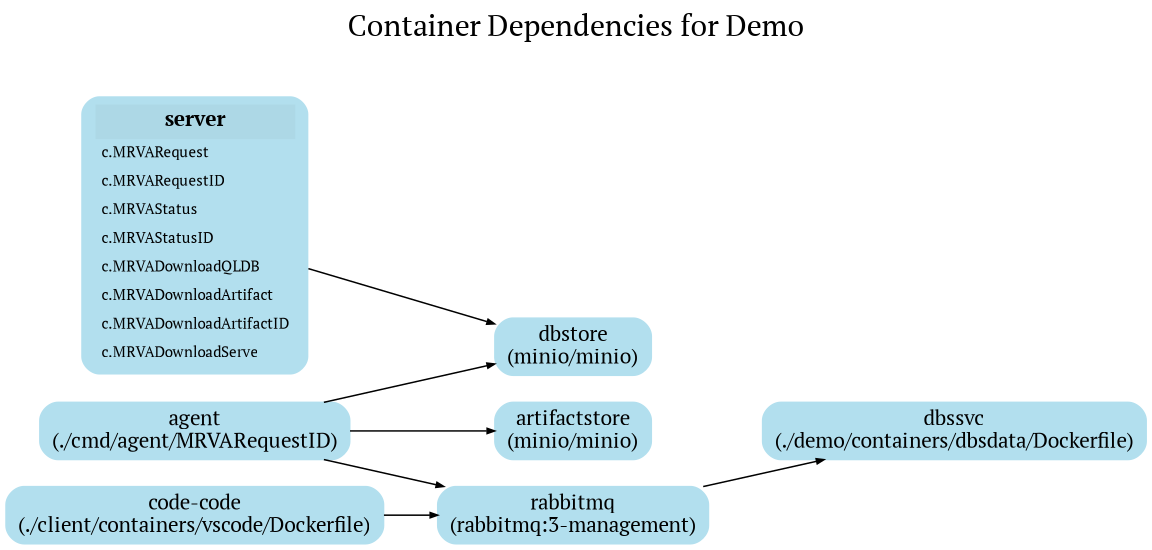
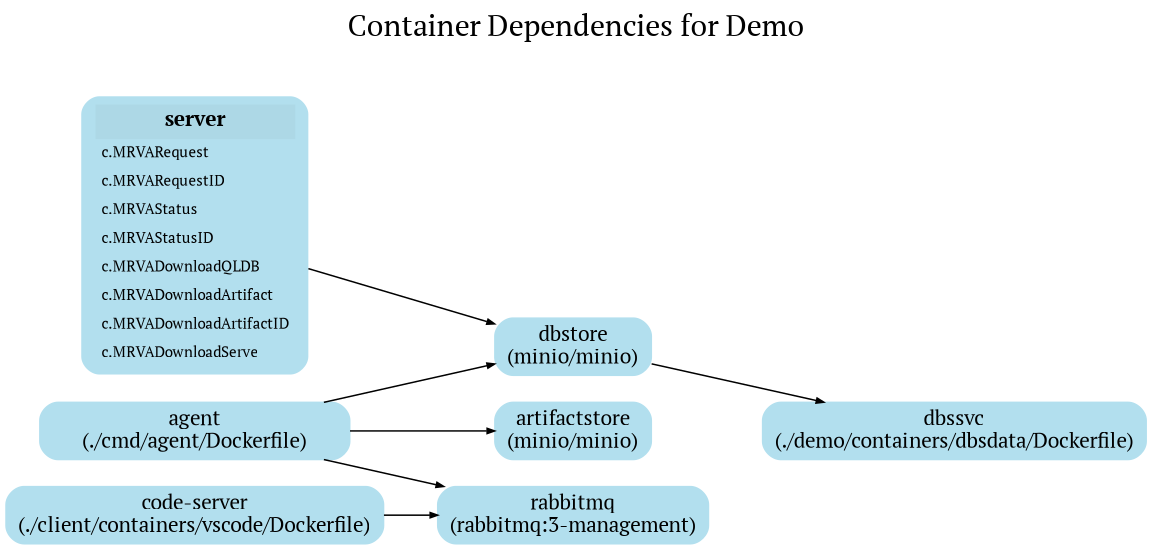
node "agent (./cmd/agent/MRVARequestID)": label "agent (./cmd/agent/MRVARequestID)" -> "agent (./cmd/agent/Dockerfile)"
edge "rabbitmq (rabbitmq:3-management)" -> "dbssvc (./demo/containers/dbsdata/Dockerfile)": now "dbstore (minio/minio)" -> "dbssvc (./demo/containers/dbsdata/Dockerfile)"
node "code-code (./client/containers/vscode/Dockerfile)": label "code-code (./client/containers/vscode/Dockerfile)" -> "code-server (./client/containers/vscode/Dockerfile)"
